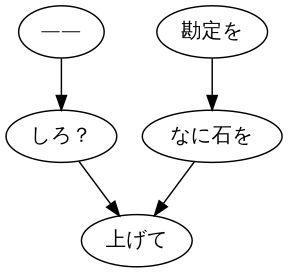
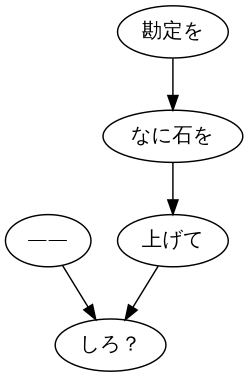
edge "しろ？" -> "上げて": reversed
